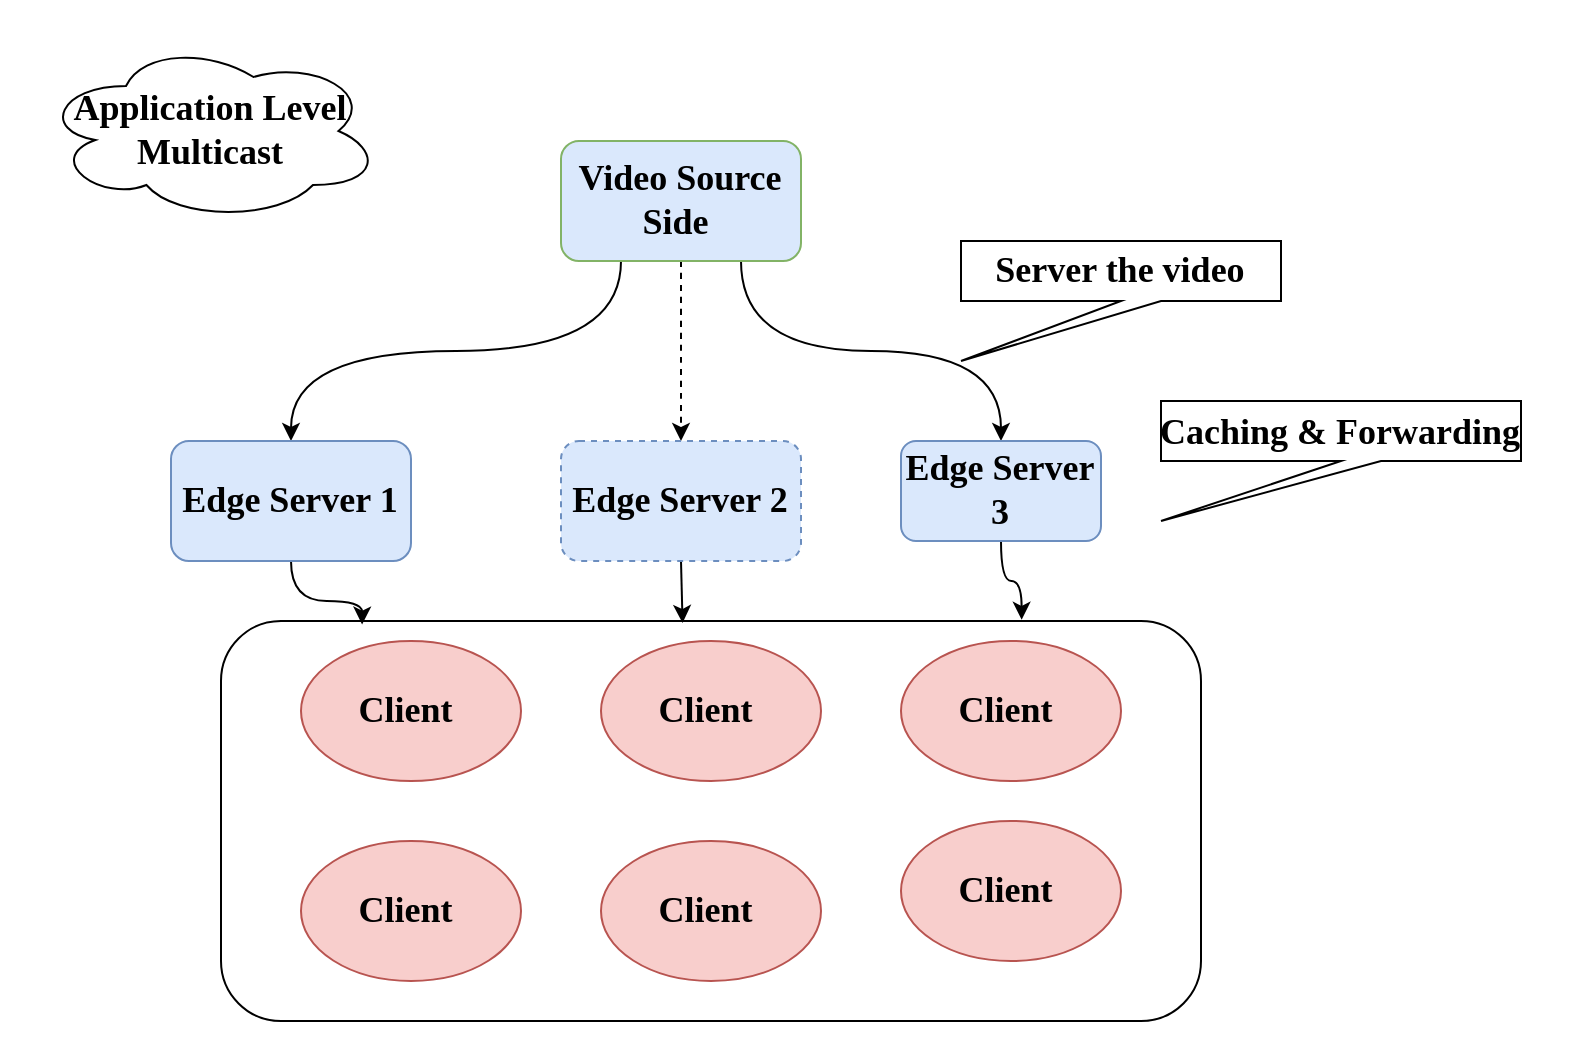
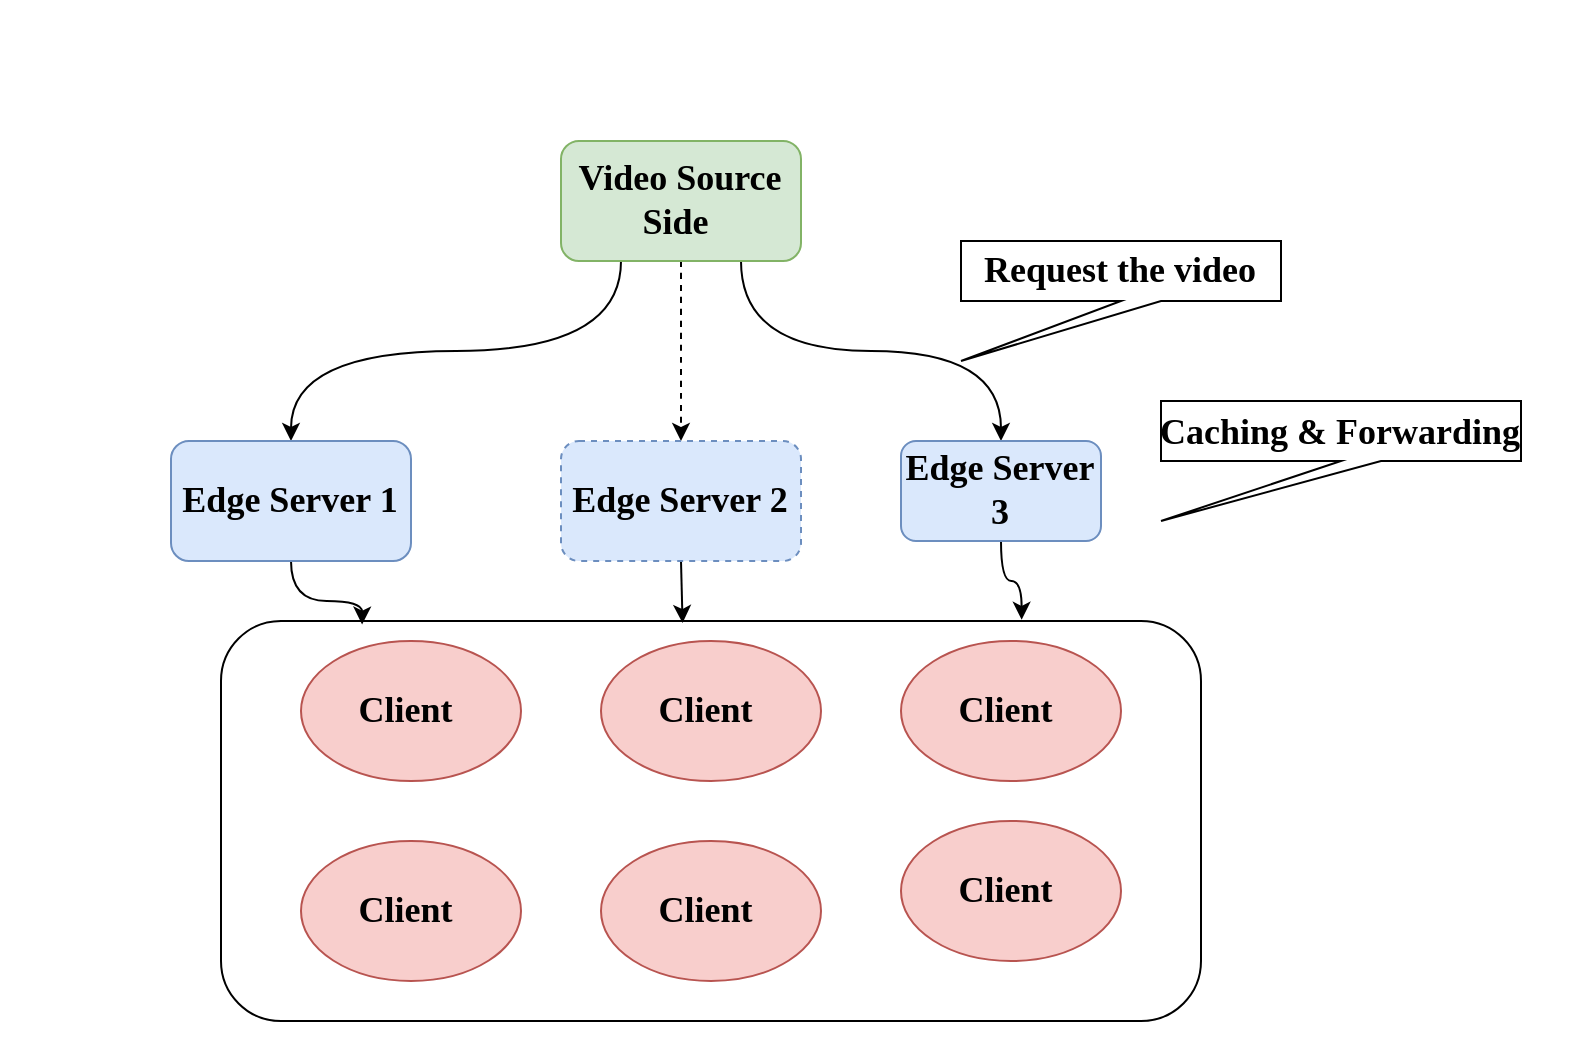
node "Application Level Multicast": removed
node "Video Source Side": fillcolor #dae8fc -> #d5e8d4
node "Server the video": label "Server the video" -> "Request the video"
